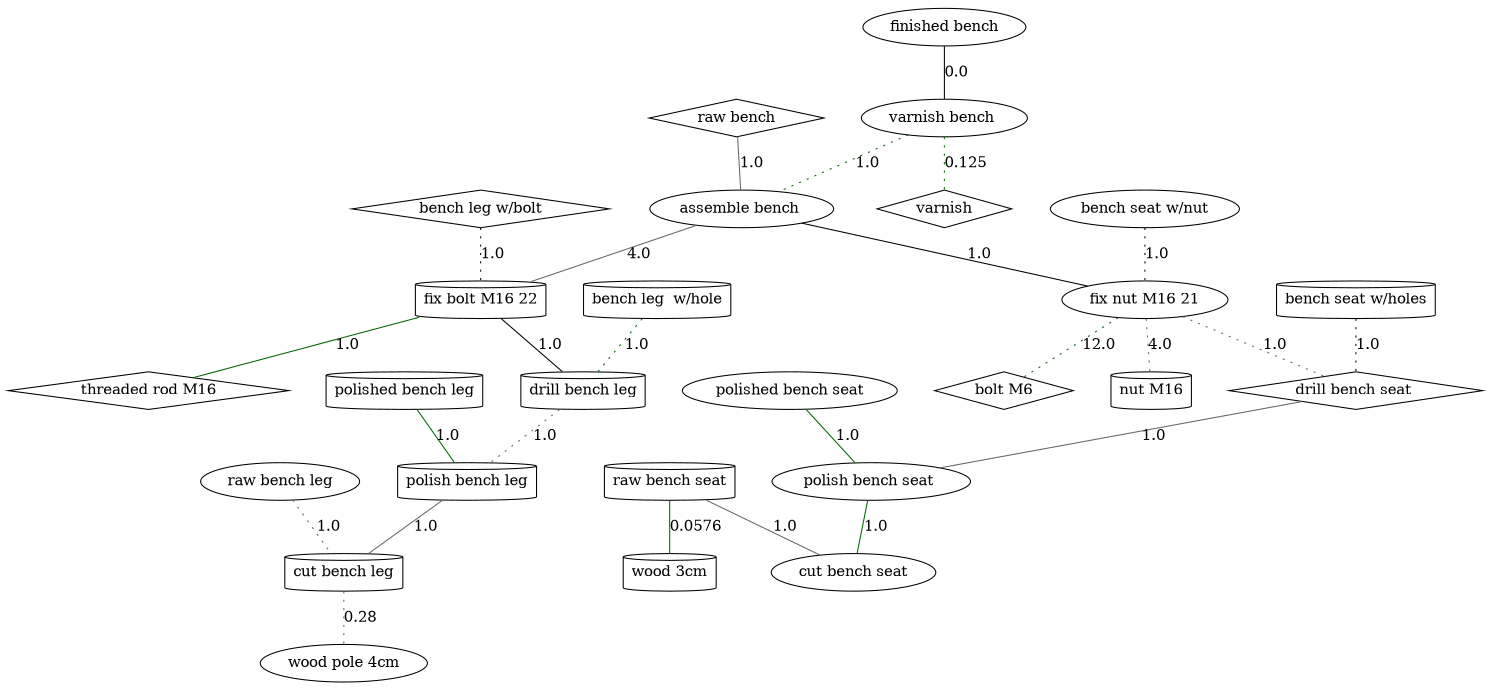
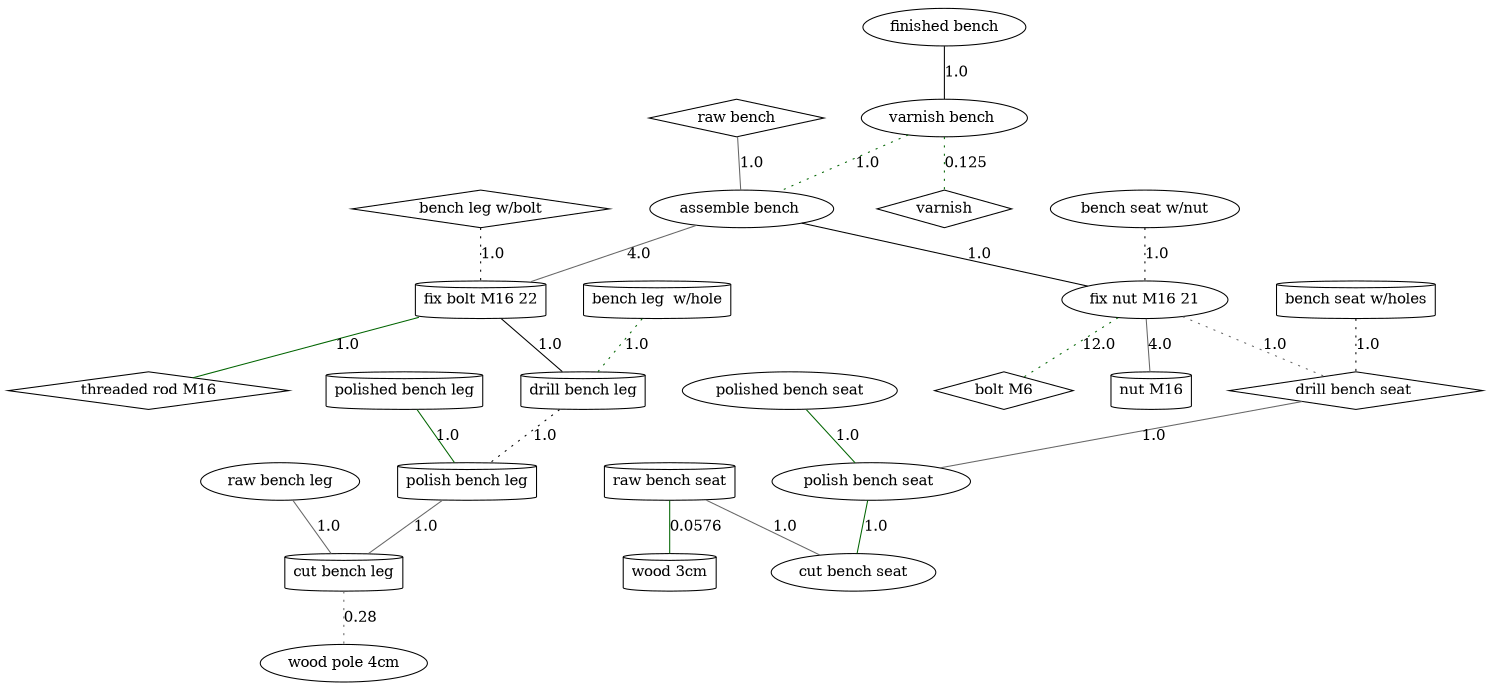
edge "finished bench" -- "varnish bench": label "0.0" -> "1.0"
edge "fix nut M16 21" -- "nut M16": style dotted -> solid
edge "drill bench leg" -- "polish bench leg": color gray40 -> black
edge "raw bench leg" -- "cut bench leg": style dotted -> solid
